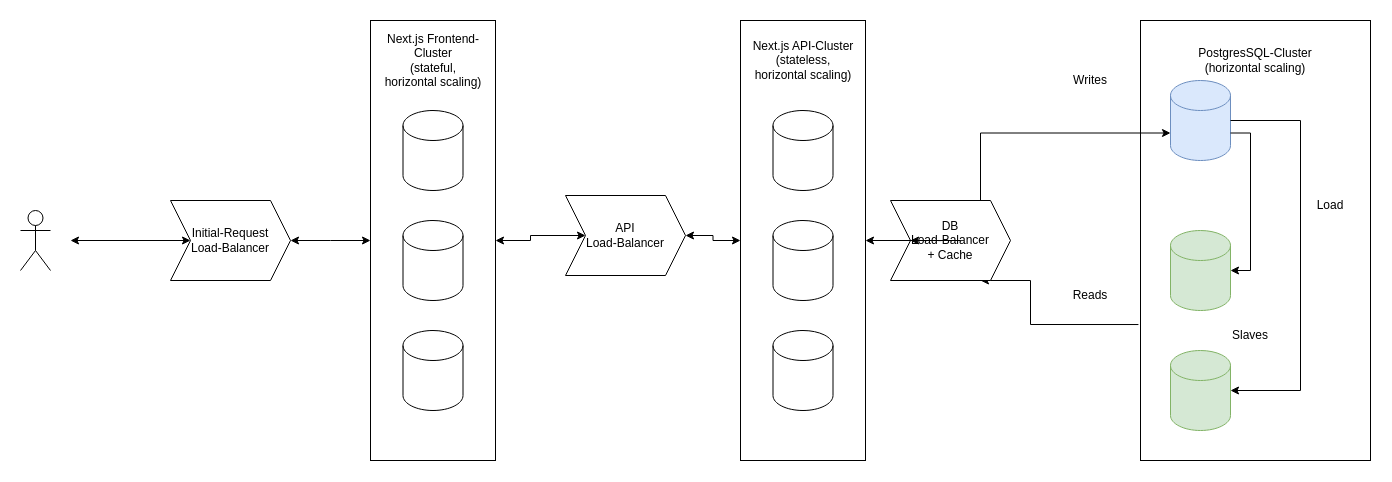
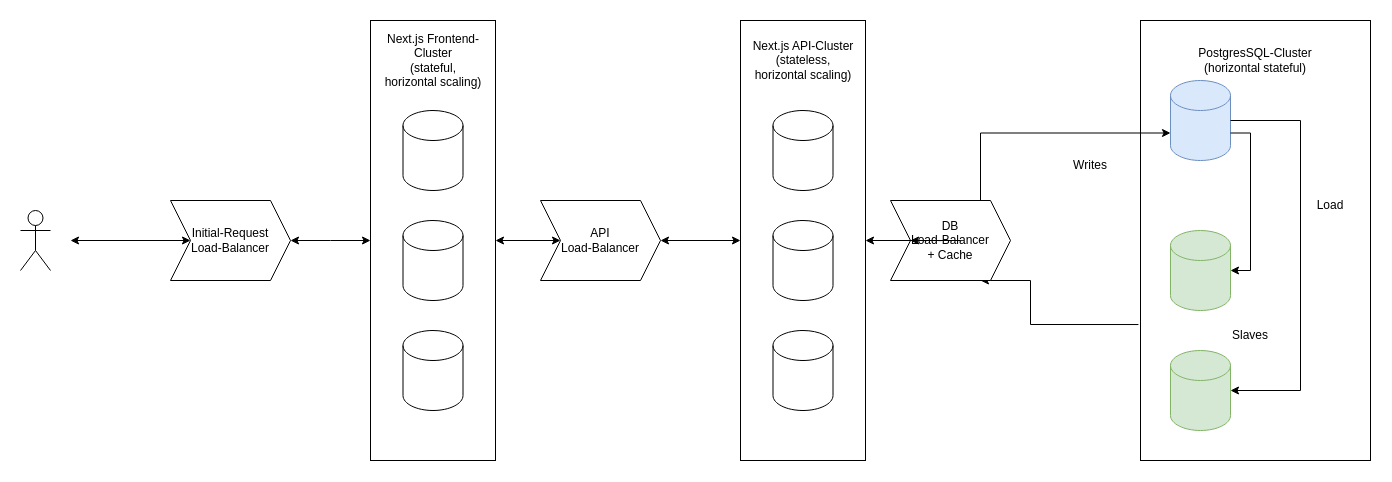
node "PostgresSQL-Cluster (horizontal scaling)": label "PostgresSQL-Cluster (horizontal scaling)" -> "PostgresSQL-Cluster (horizontal stateful)"
node "Writes": moved (1091, 81) -> (1091, 166)
node "API Load-Balancer": moved (626, 236) -> (601, 241)
node "Reads": removed
